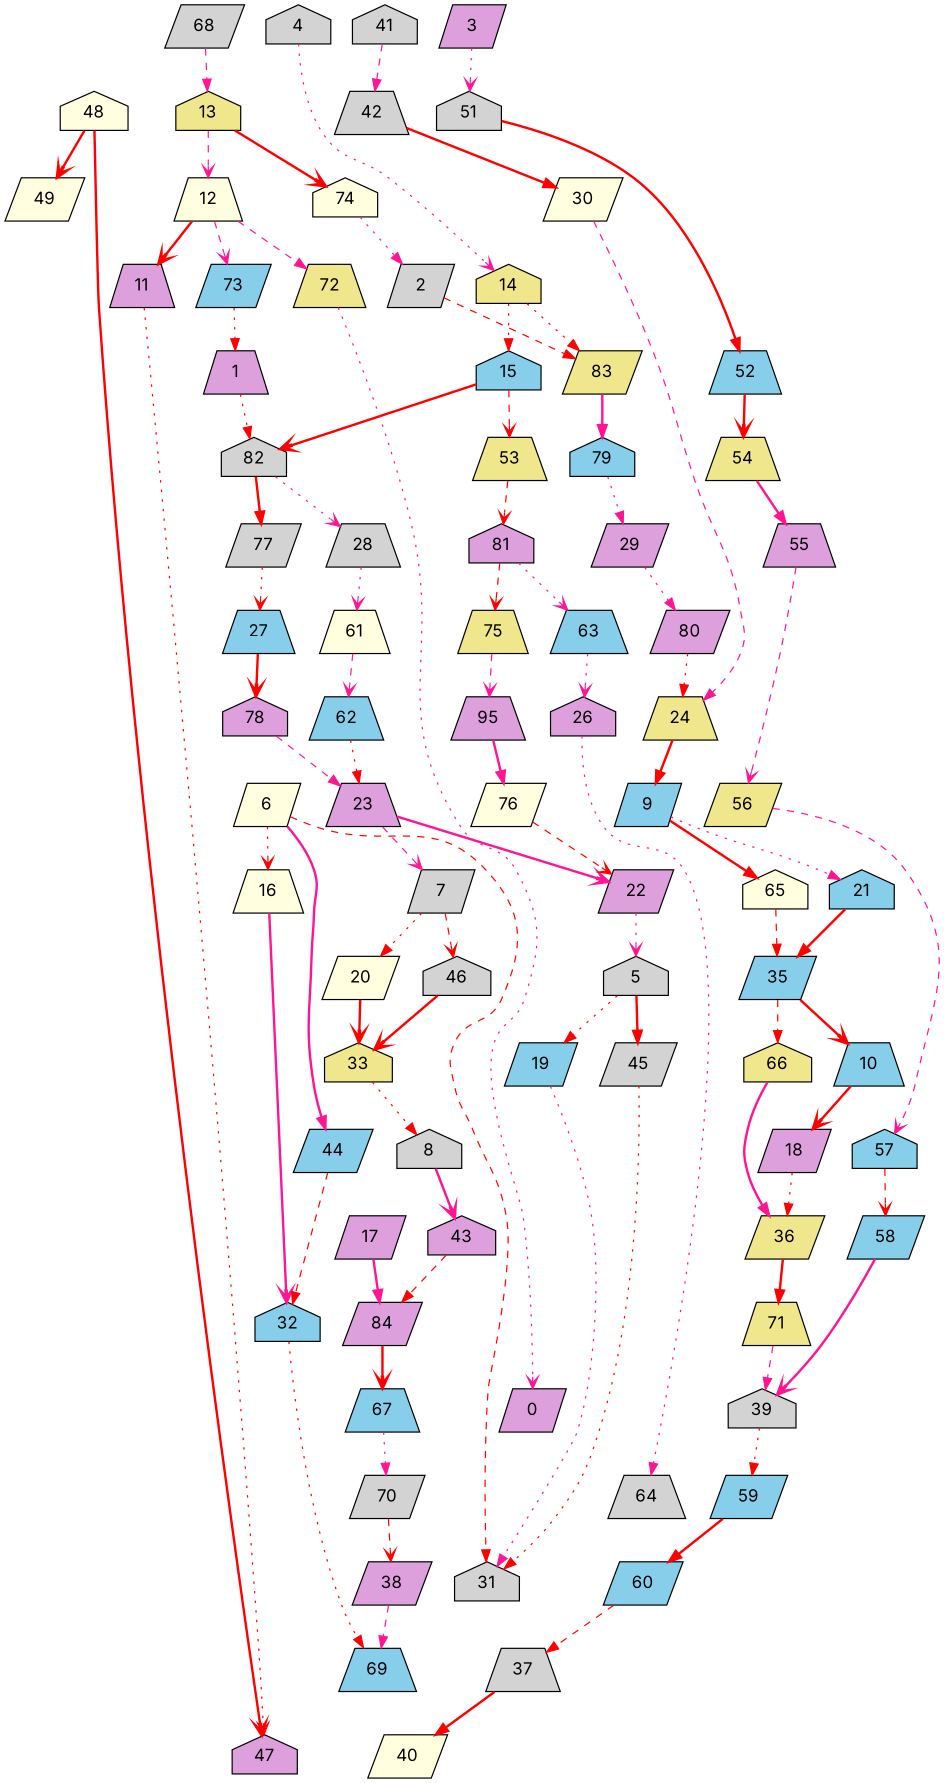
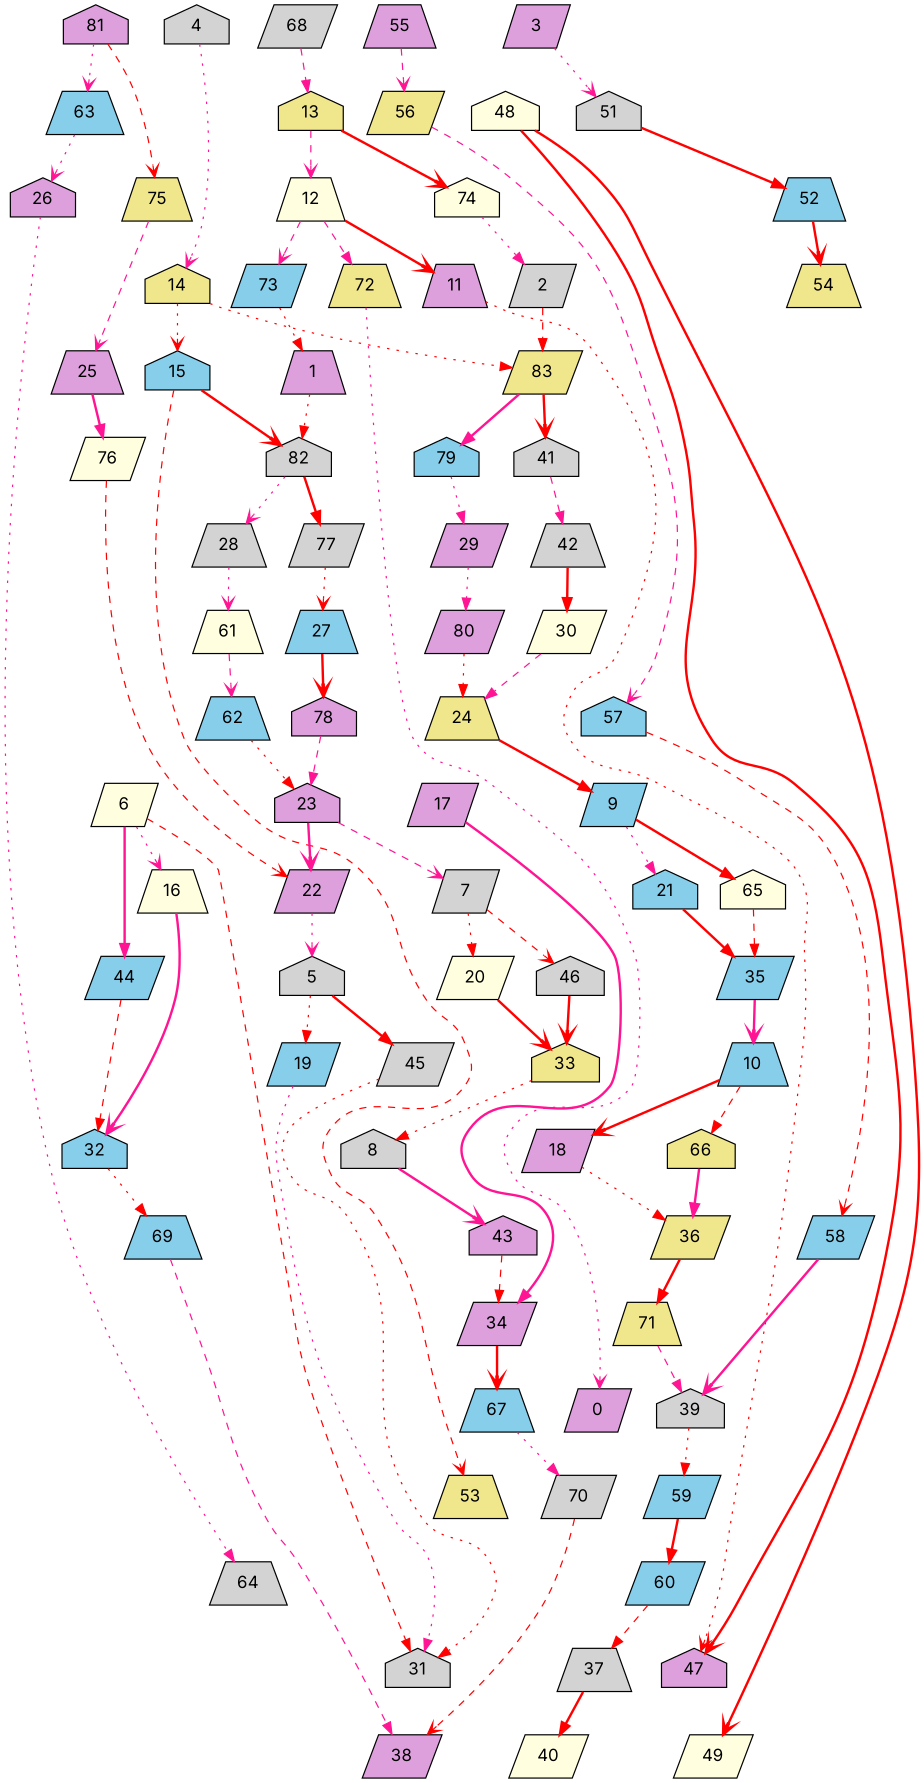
edge "14" -> "15": arrowhead normal -> vee
edge "83" -> "41": added
edge "53" -> "81": removed
edge "54" -> "55": removed
node "95": label "95" -> "25"
node "23": shape trapezium -> house
edge "6" -> "16": color red -> deeppink
edge "35" -> "66": now "10" -> "66"
edge "35" -> "10": color red -> deeppink
node "84": label "84" -> "34"
edge "38" -> "69": reversed
